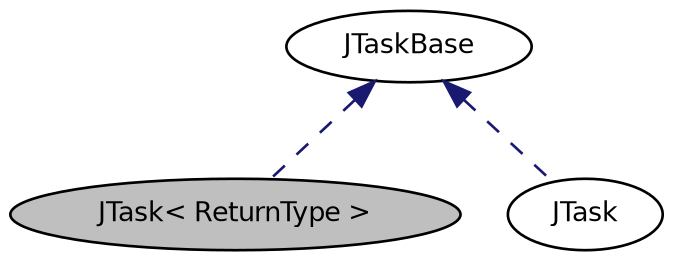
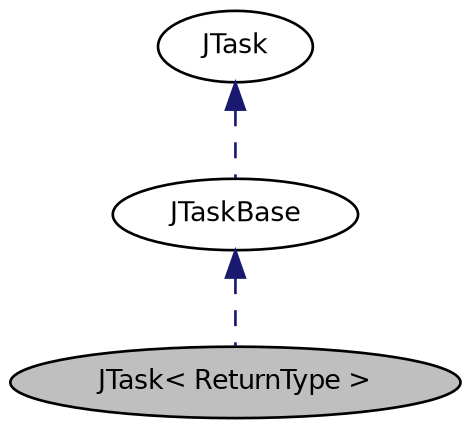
edge "JTask" -> "JTaskBase": reversed
